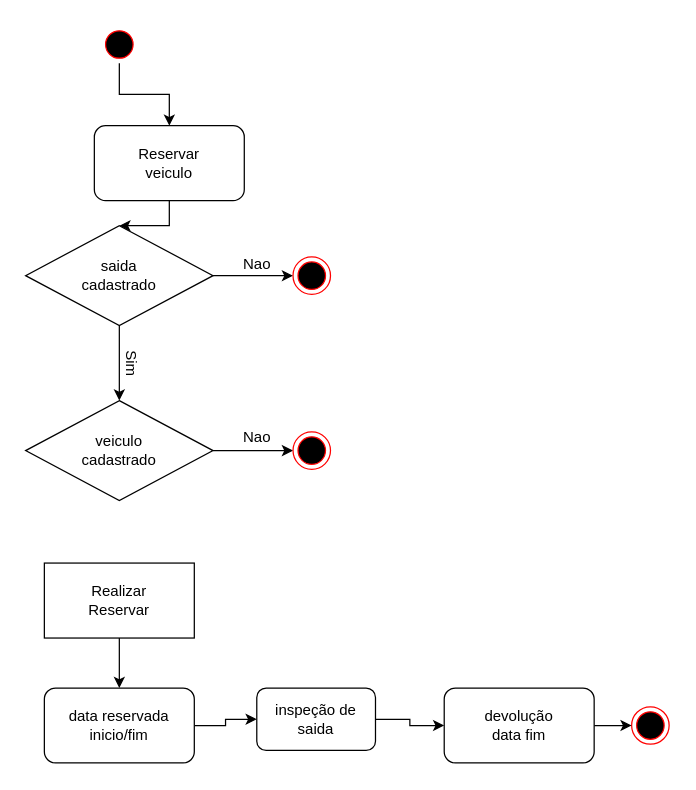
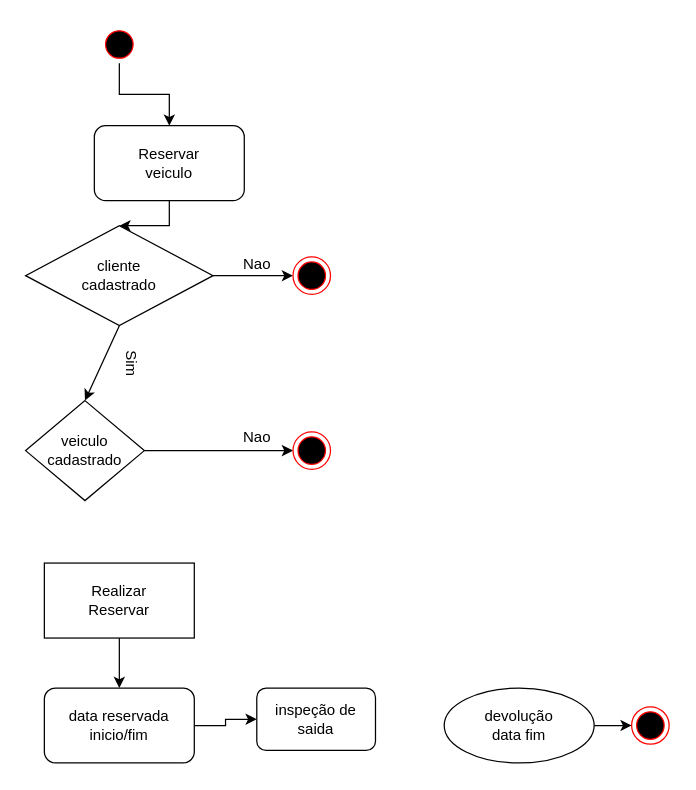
node "saida cadastrado": label "saida cadastrado" -> "cliente cadastrado"
node "veiculo cadastrado": size 188x100 -> 119x100
edge "inspeção de saida" -> "devolução data fim": removed
node "devolução data fim": shape rounded rectangle -> ellipse
